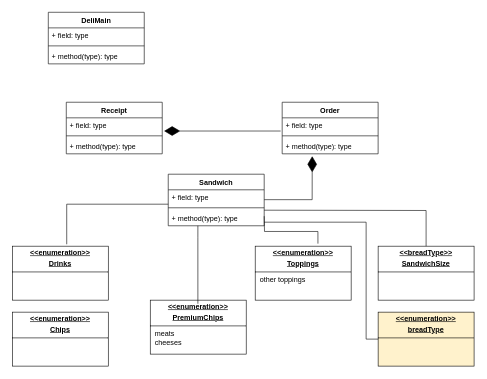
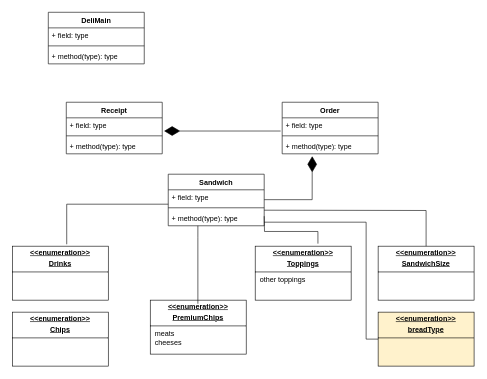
node "<<breadType>> SandwichSize": label "<<breadType>> SandwichSize" -> "<<enumeration>> SandwichSize"
